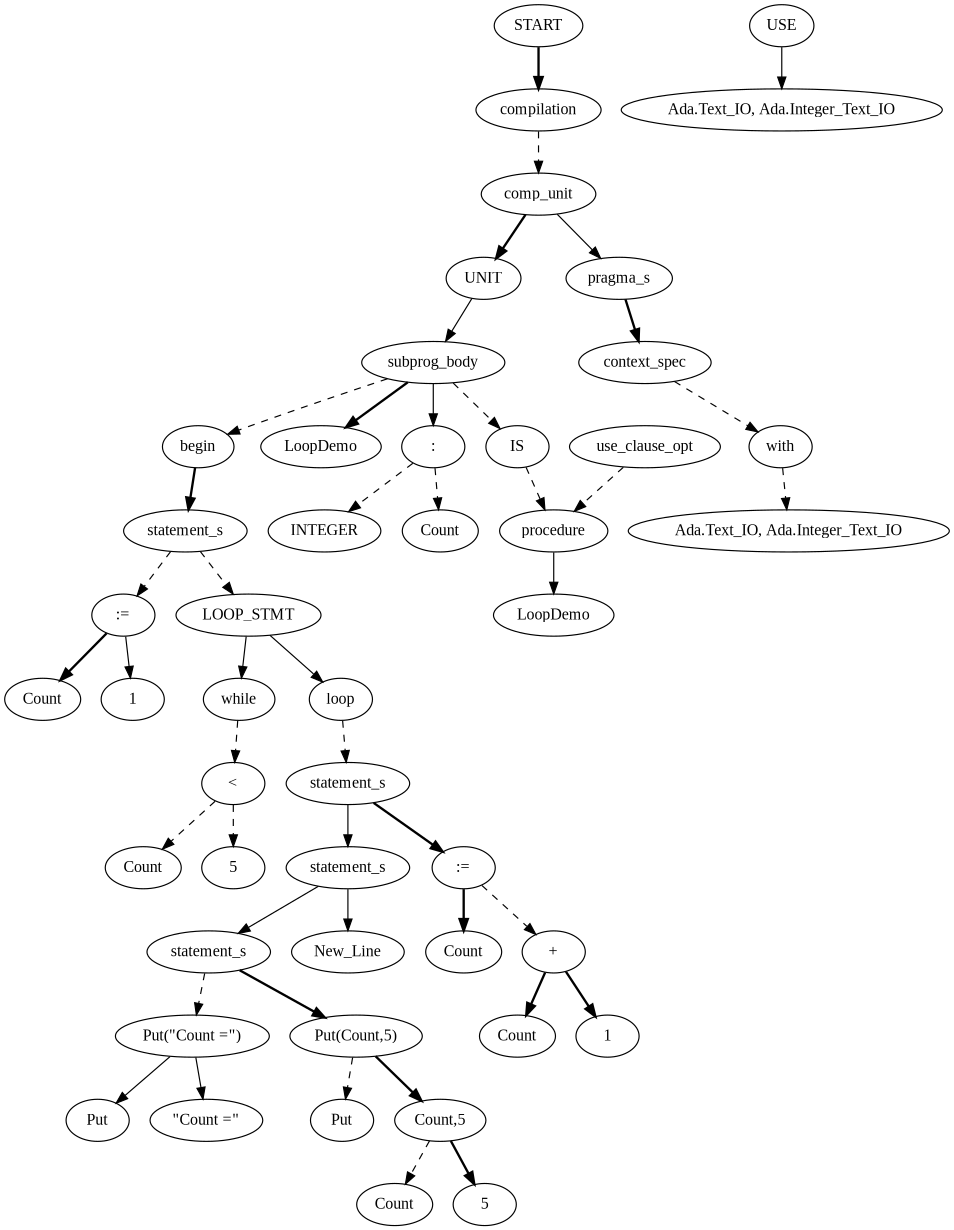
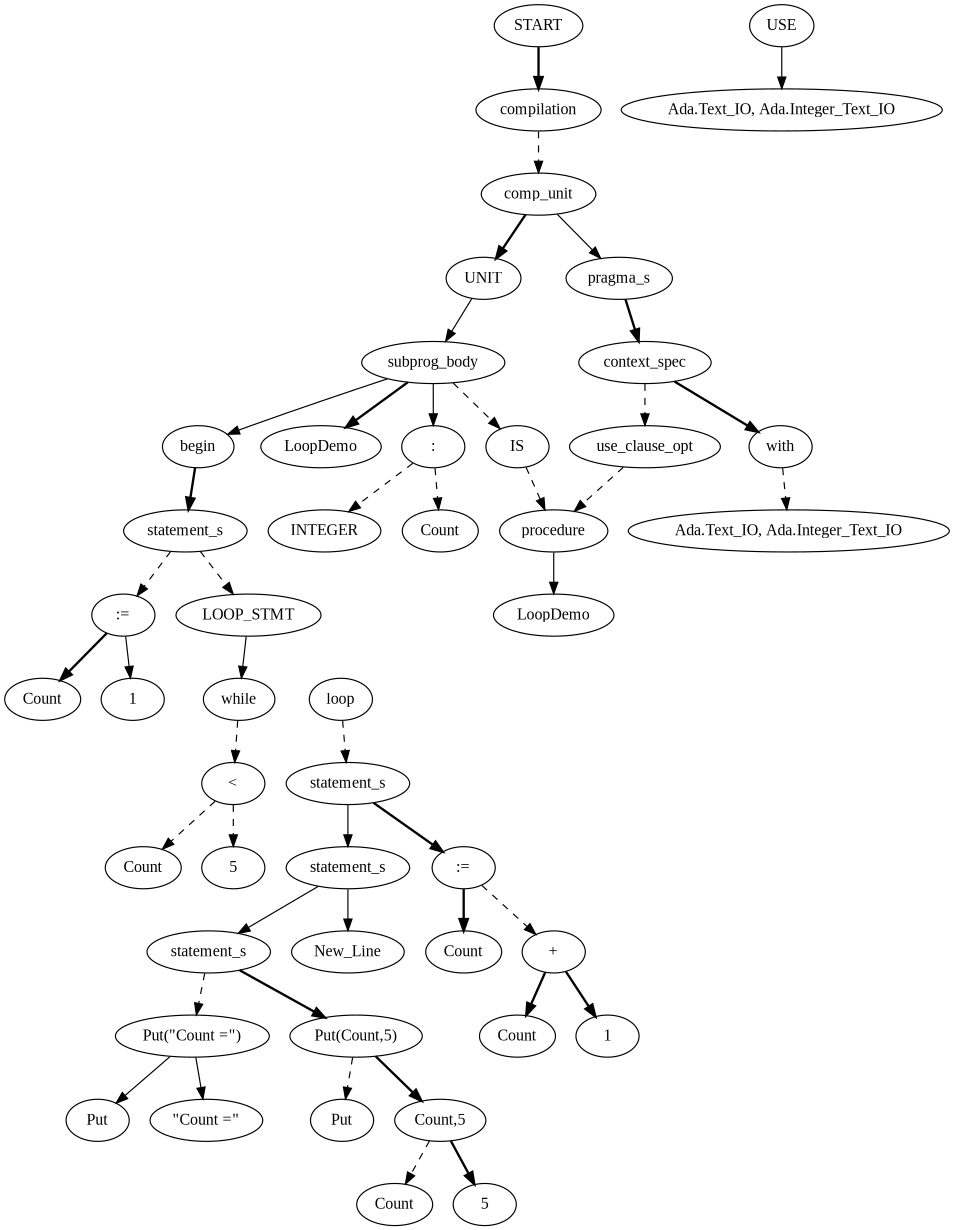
edge "context_spec" -> "use_clause_opt": added
edge "subprog_body" -> "begin": style dashed -> solid
edge "context_spec" -> "with": style dashed -> bold
edge "LOOP_STMT" -> "loop": removed
